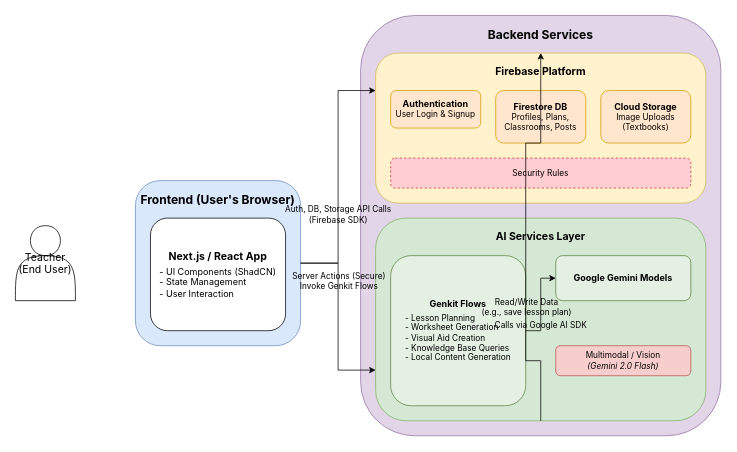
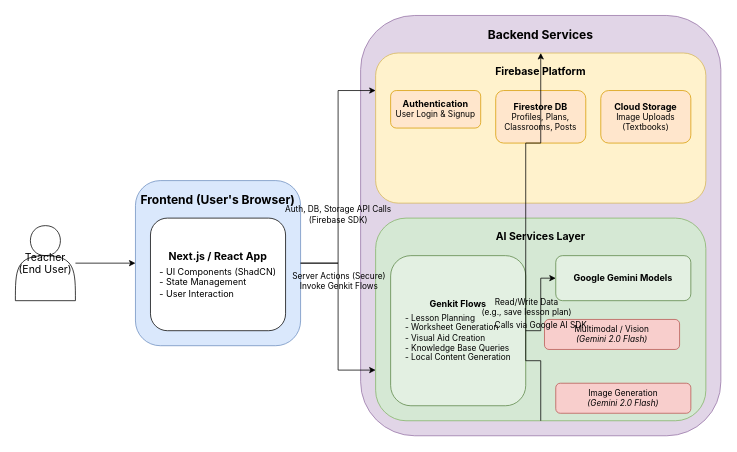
node "Security Rules": removed
edge "Teacher (End User)" -> "Frontend (User's Browser)": added
node "Multimodal / Vision (Gemini 2.0 Flash)": moved (623, 360) -> (612, 334)
node "Image Generation (Gemini 2.0 Flash)": added
